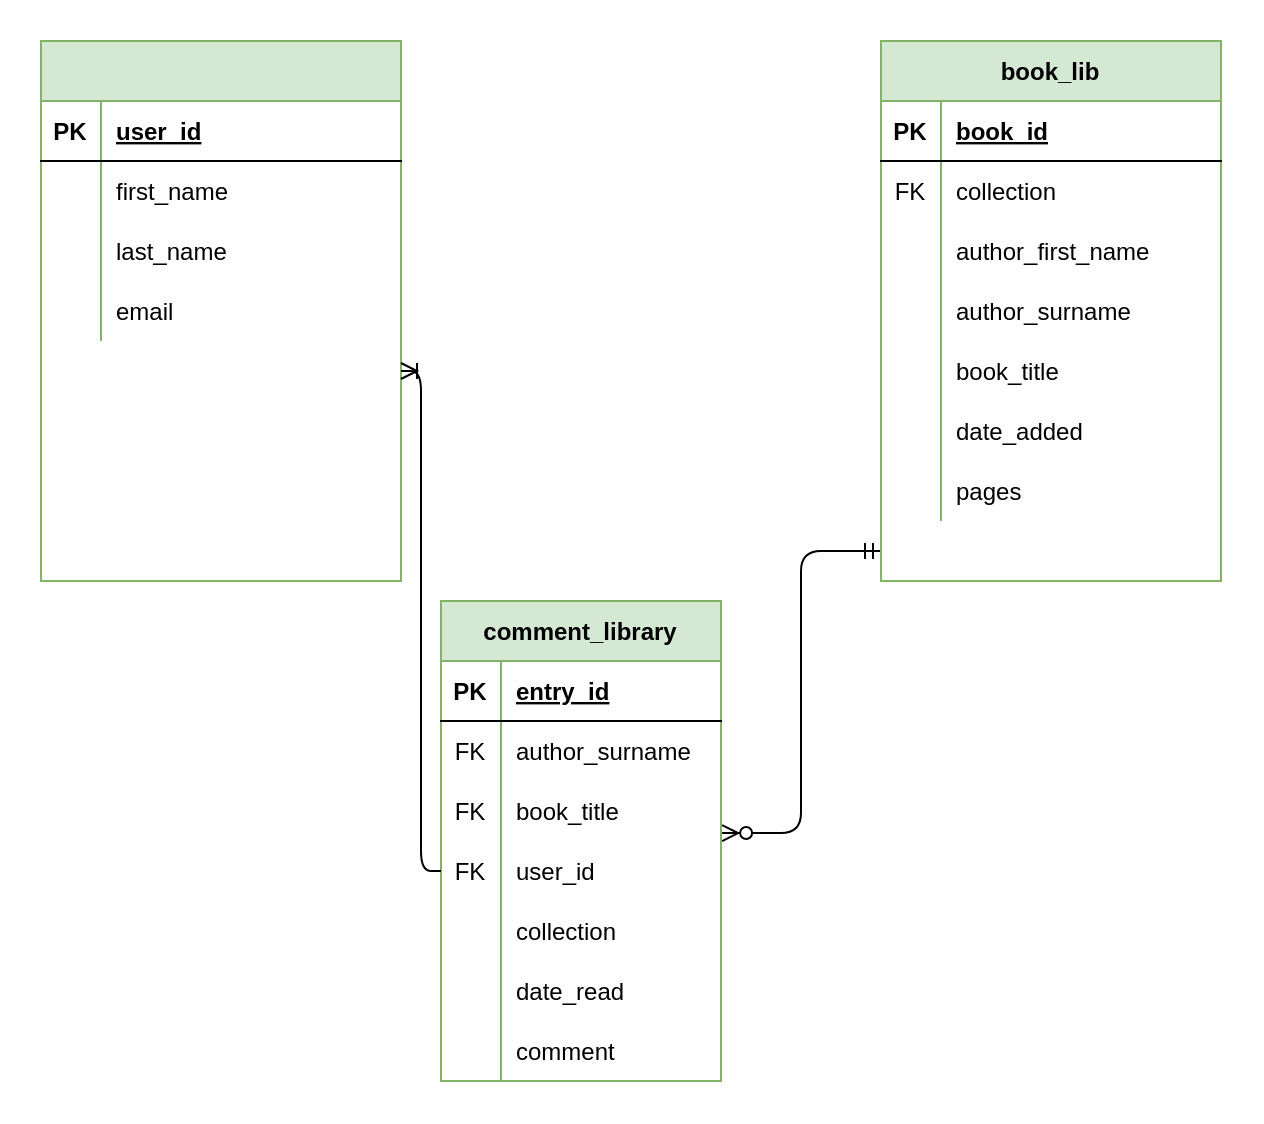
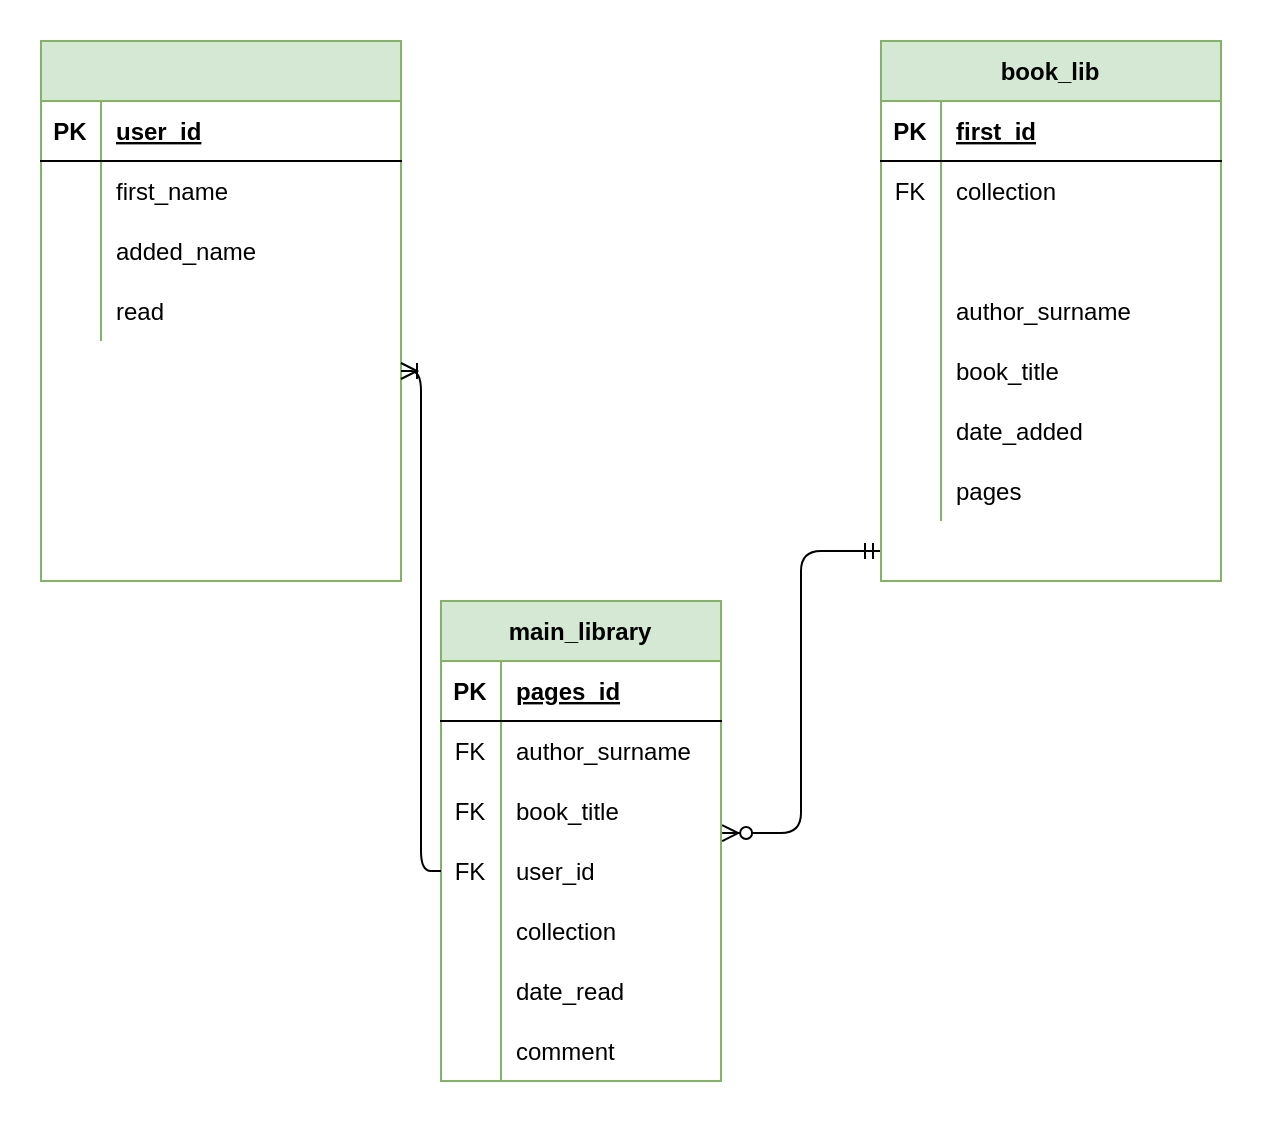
node "book_id": label "book_id" -> "first_id"
node "author_first_name": removed
node "last_name": label "last_name" -> "added_name"
node "email": label "email" -> "read"
node "comment_library": label "comment_library" -> "main_library"
node "entry_id": label "entry_id" -> "pages_id"
